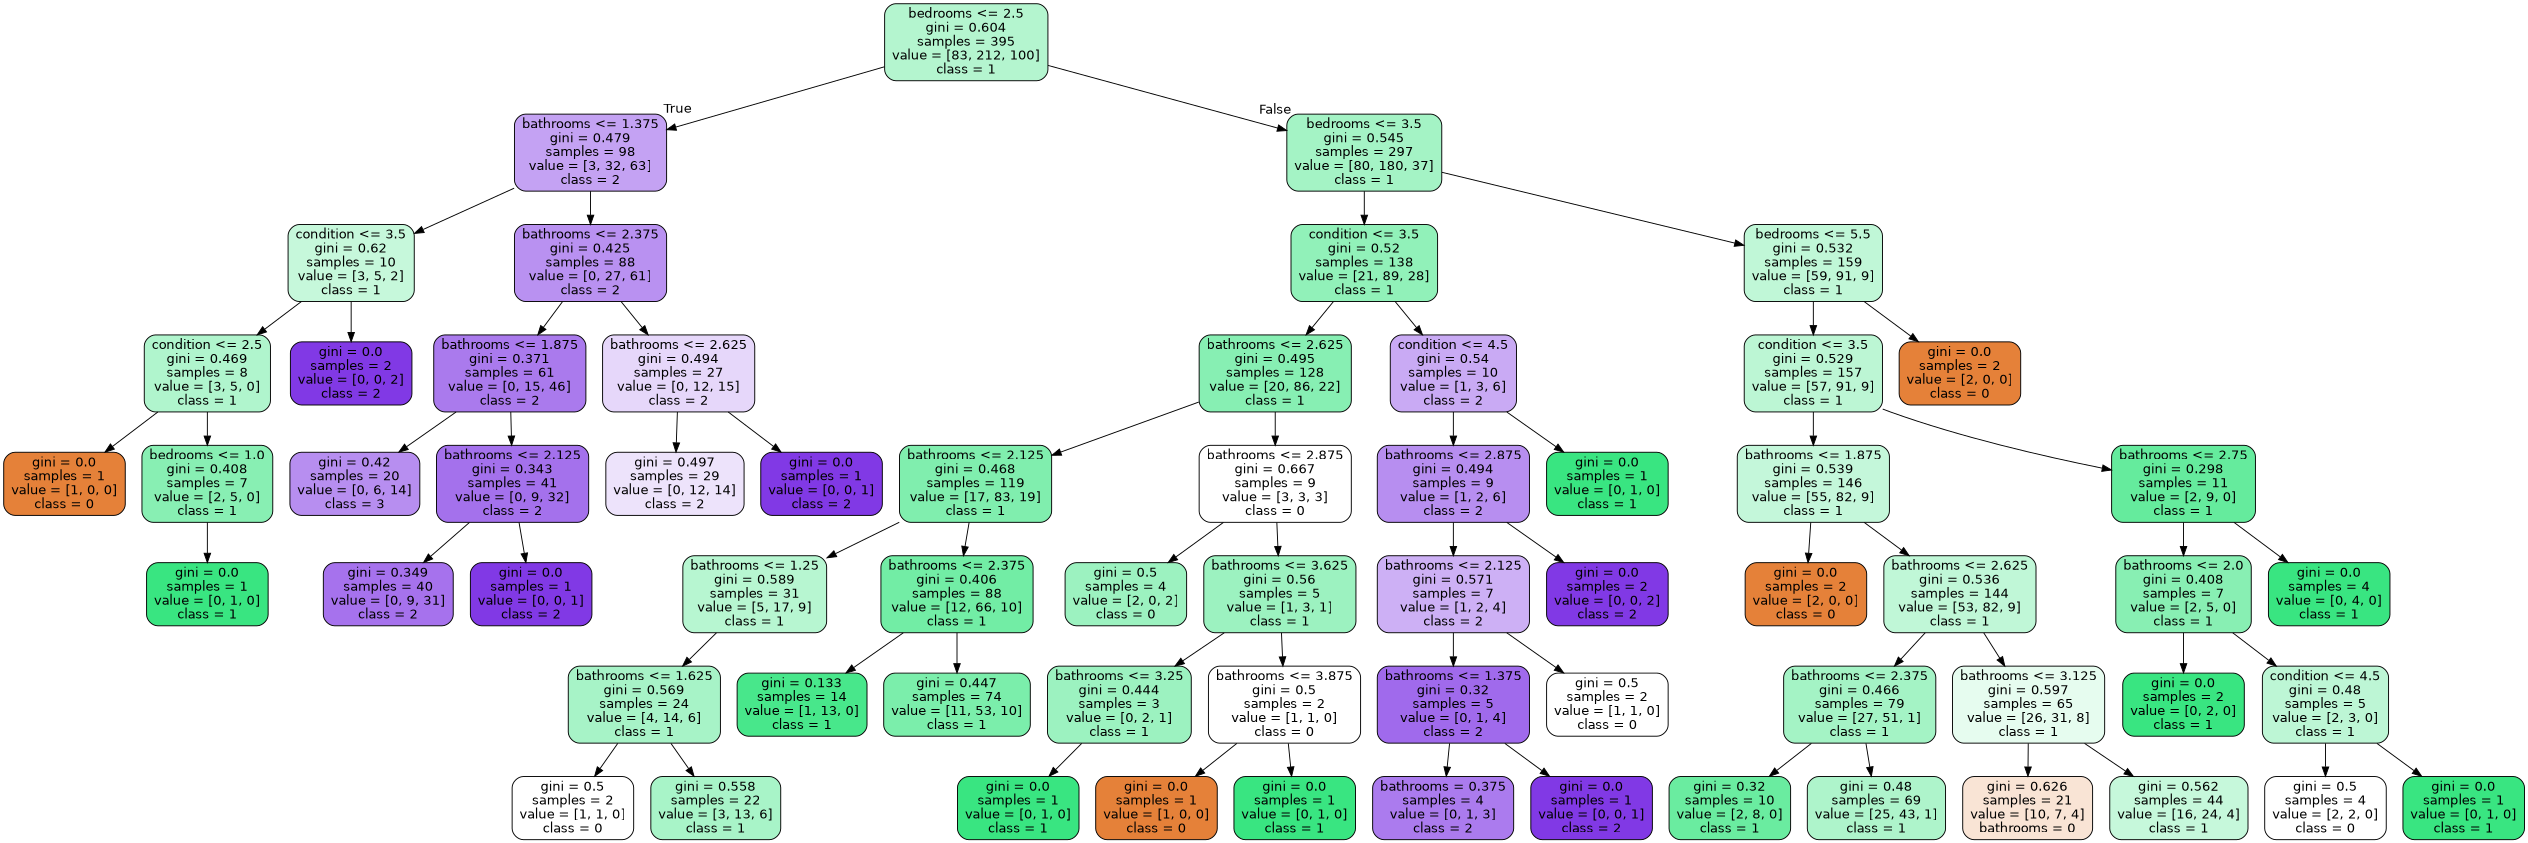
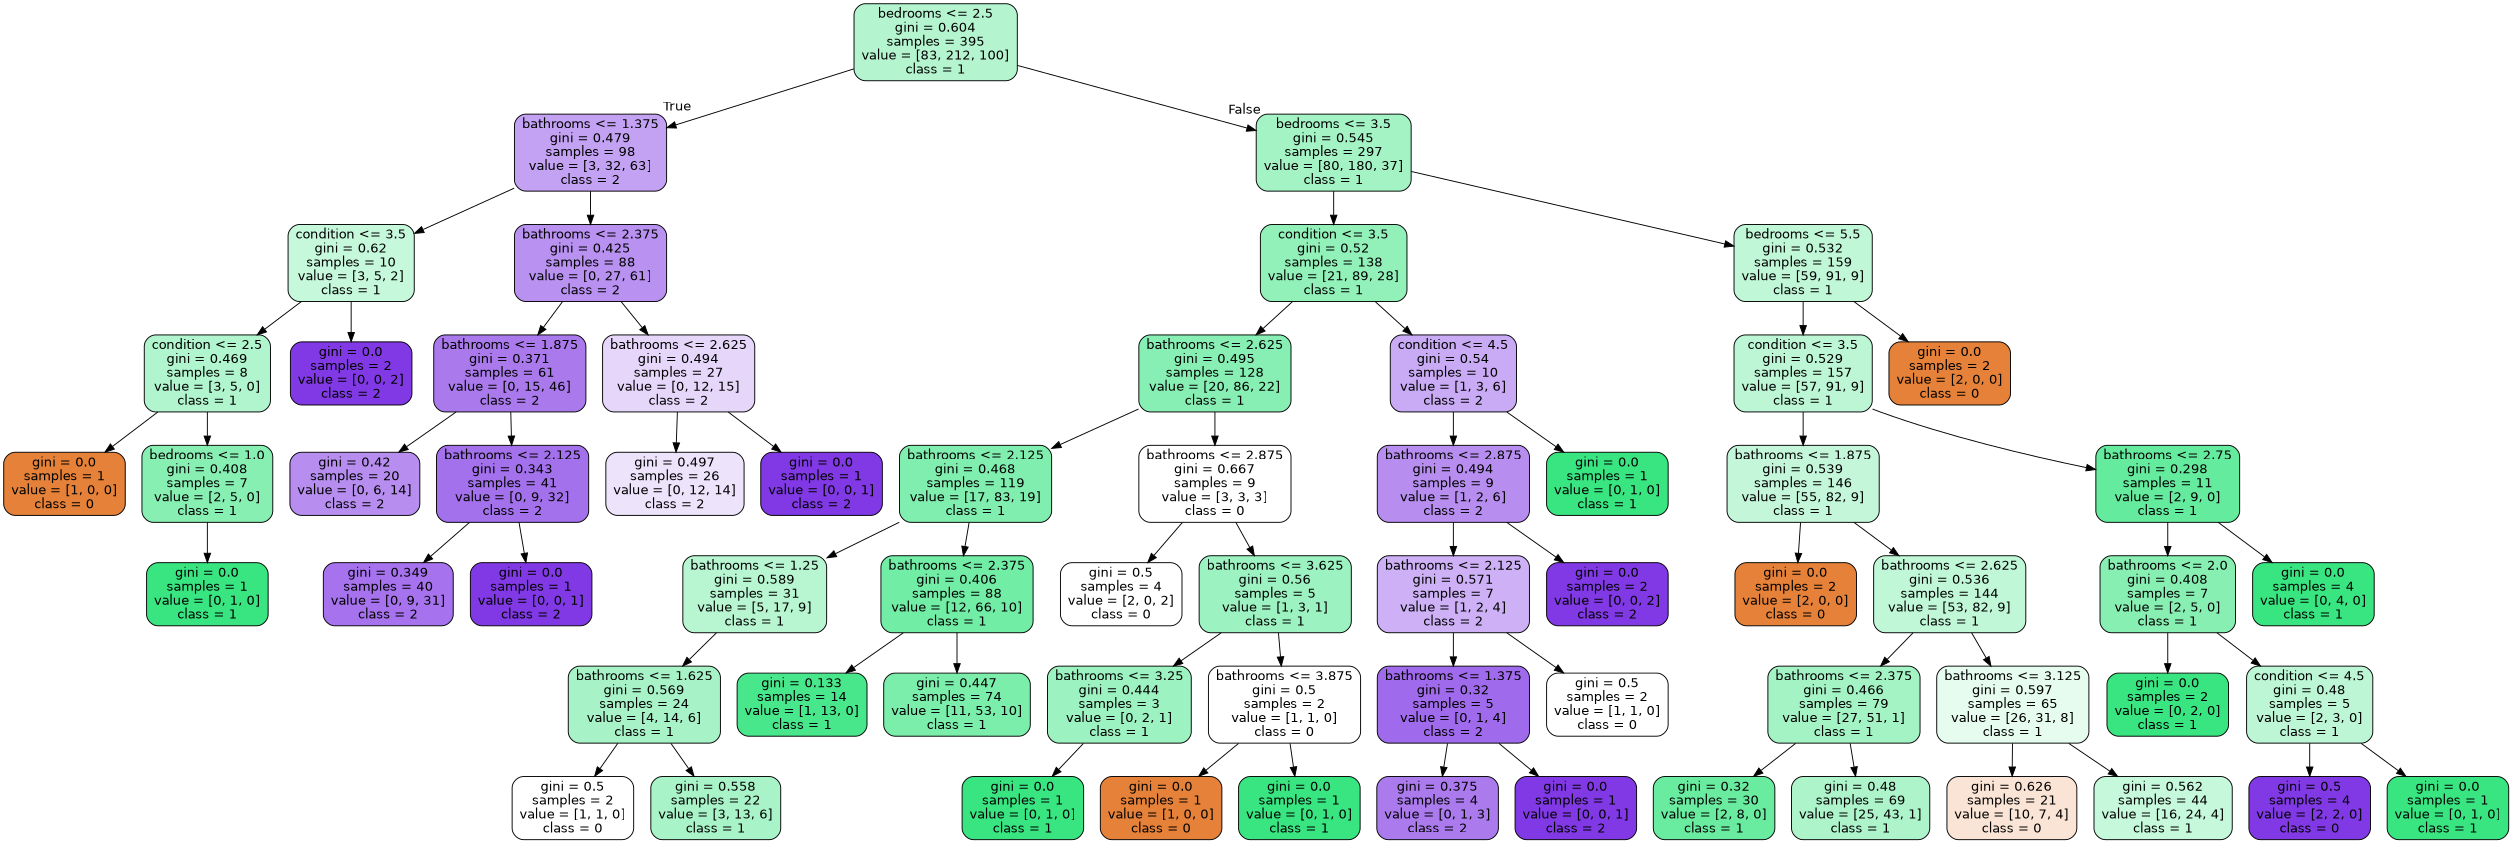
node "gini = 0.42 samples = 20 value = [0, 6, 14] class = 3": label "gini = 0.42 samples = 20 value = [0, 6, 14] class = 3" -> "gini = 0.42 samples = 20 value = [0, 6, 14] class = 2"
node "gini = 0.497 samples = 29 value = [0, 12, 14] class = 2": label "gini = 0.497 samples = 29 value = [0, 12, 14] class = 2" -> "gini = 0.497 samples = 26 value = [0, 12, 14] class = 2"
node "gini = 0.5 samples = 4 value = [2, 0, 2] class = 0": fillcolor #9cf2c0 -> #ffffff
node "bathrooms = 0.375 samples = 4 value = [0, 1, 3] class = 2": label "bathrooms = 0.375 samples = 4 value = [0, 1, 3] class = 2" -> "gini = 0.375 samples = 4 value = [0, 1, 3] class = 2"
node "gini = 0.32 samples = 10 value = [2, 8, 0] class = 1": label "gini = 0.32 samples = 10 value = [2, 8, 0] class = 1" -> "gini = 0.32 samples = 30 value = [2, 8, 0] class = 1"
node "gini = 0.626 samples = 21 value = [10, 7, 4] bathrooms = 0": label "gini = 0.626 samples = 21 value = [10, 7, 4] bathrooms = 0" -> "gini = 0.626 samples = 21 value = [10, 7, 4] class = 0"
node "gini = 0.5 samples = 4 value = [2, 2, 0] class = 0": fillcolor #ffffff -> #8139e5
